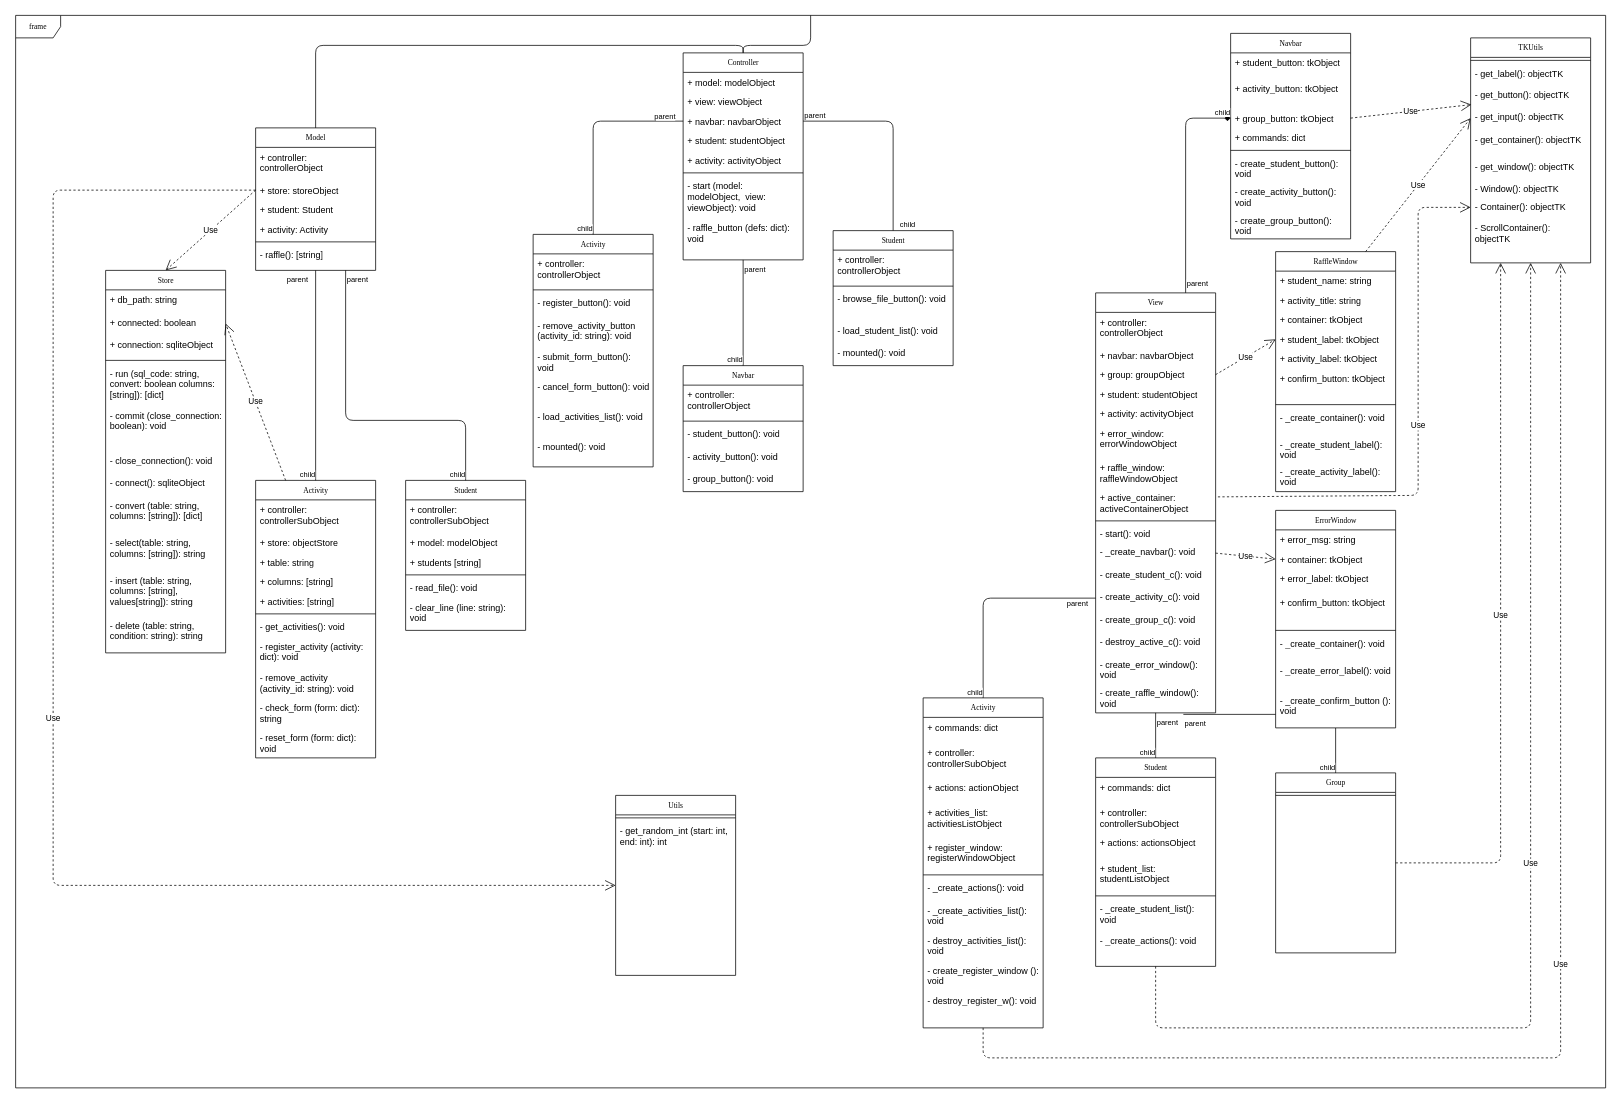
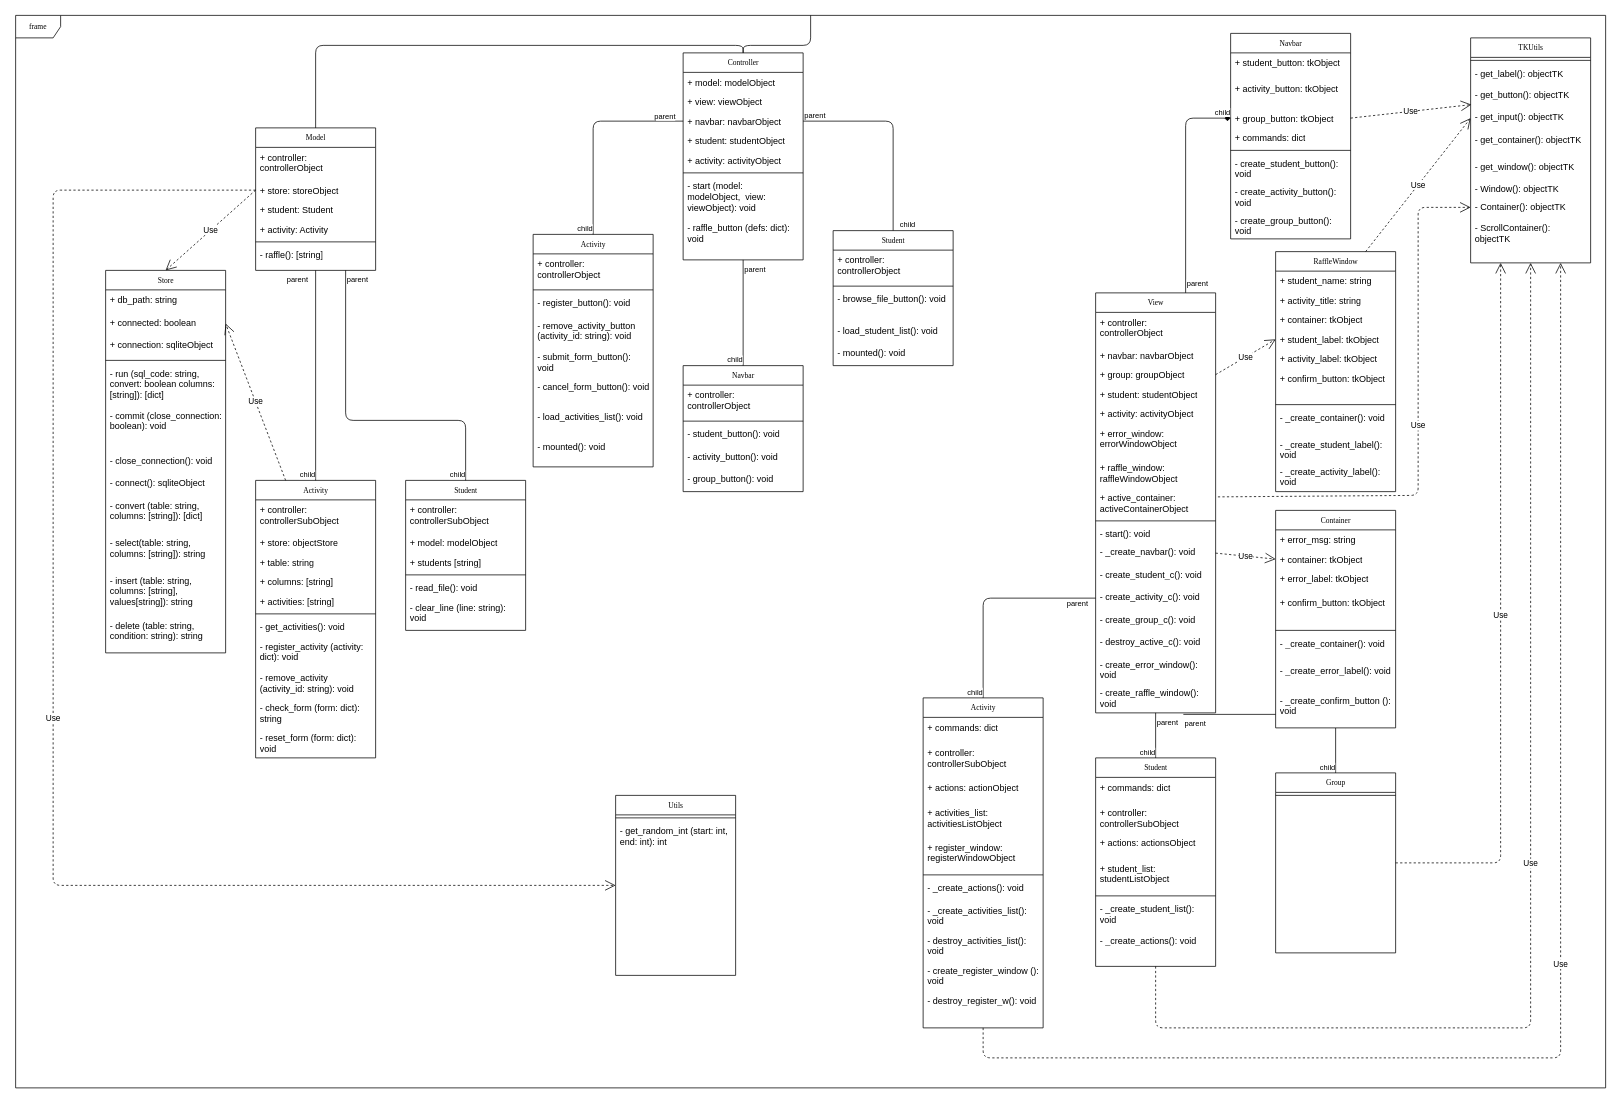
node "ErrorWindow": label "ErrorWindow" -> "Container"
